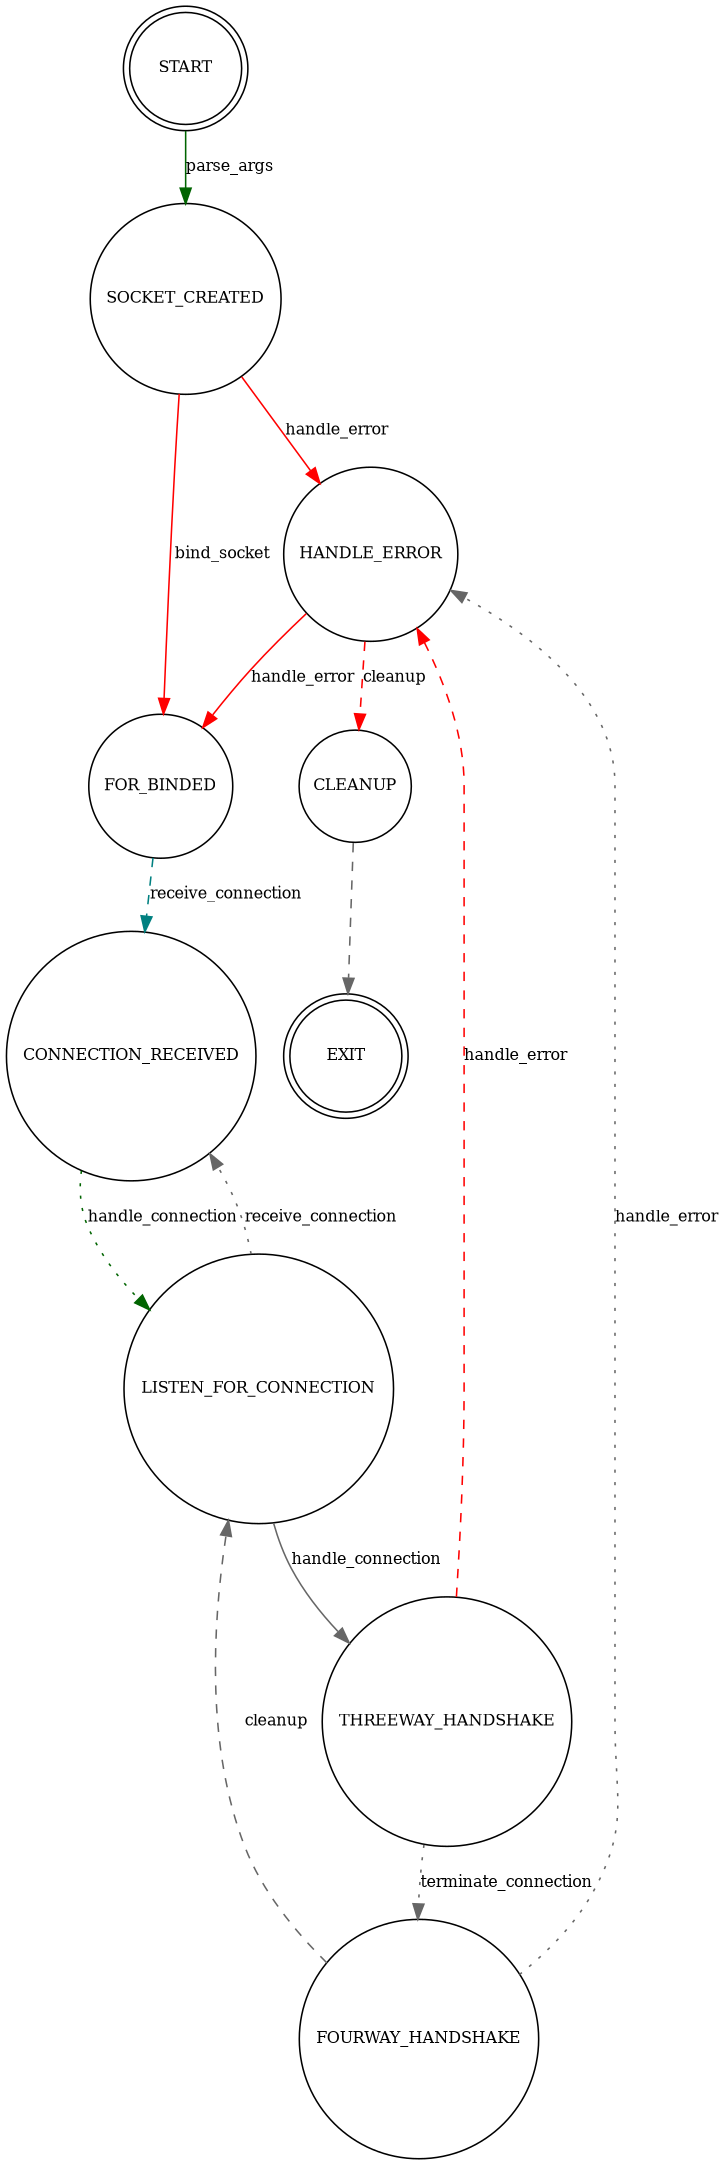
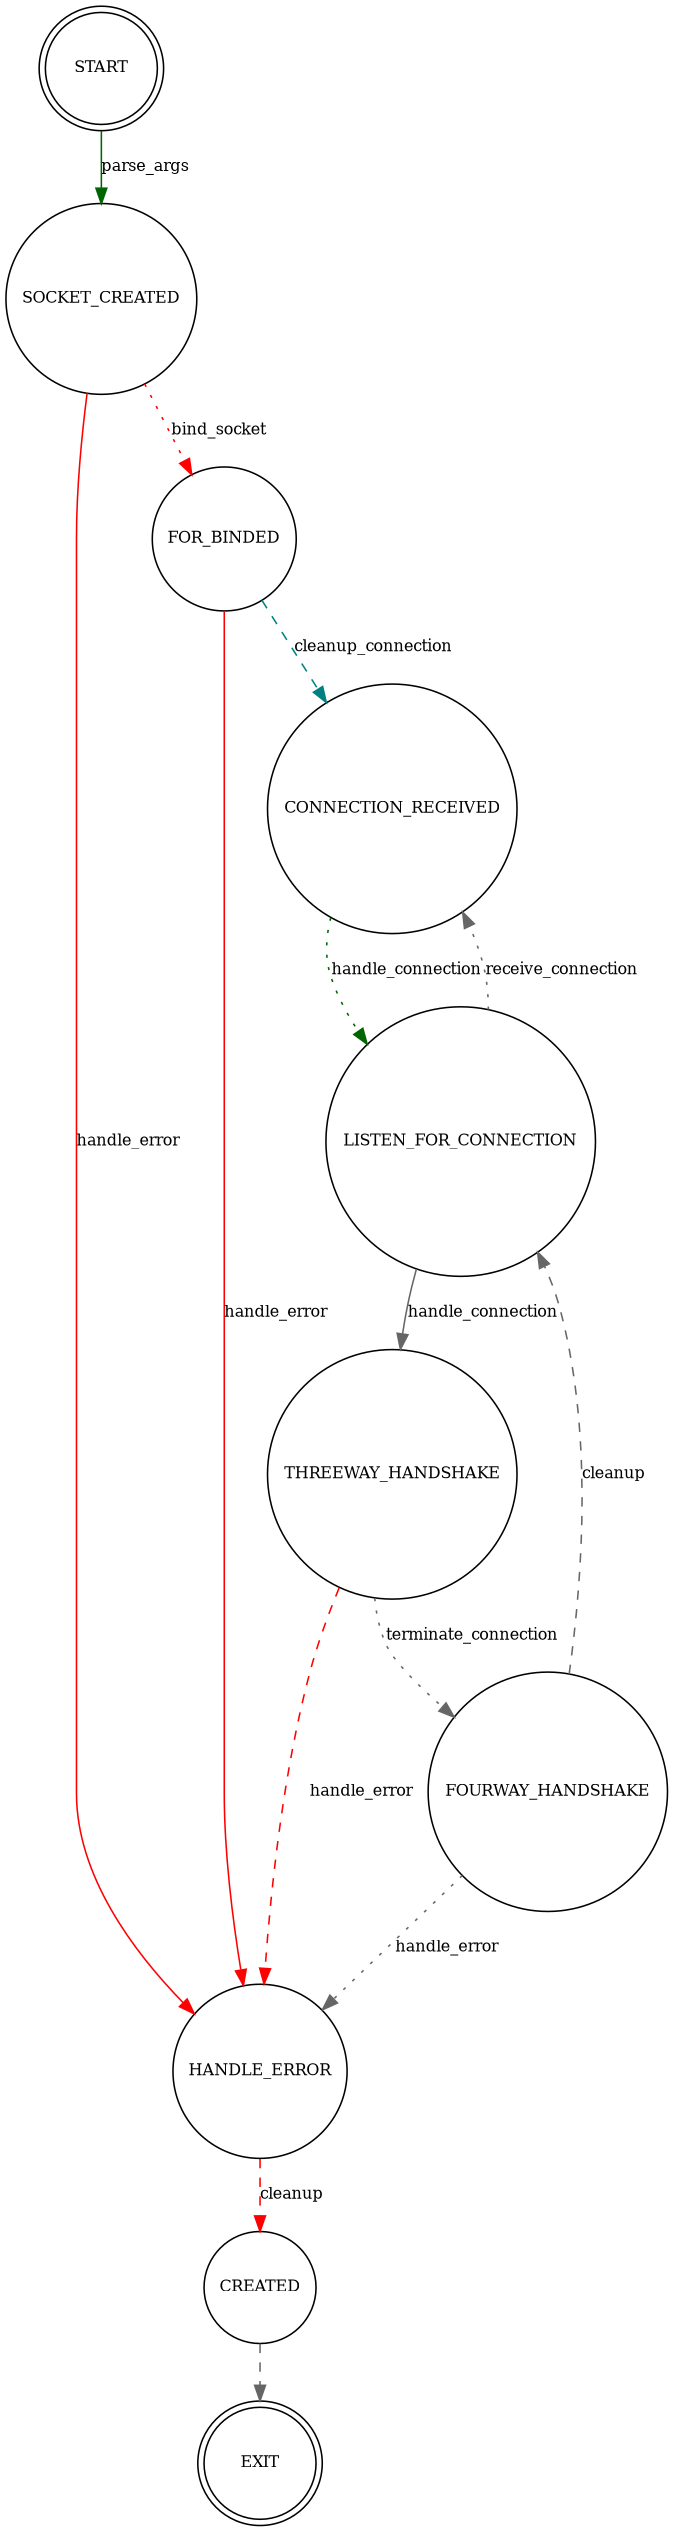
edge "SOCKET_CREATED" -> "FOR_BINDED": style solid -> dotted
edge "HANDLE_ERROR" -> "FOR_BINDED": reversed
node "CLEANUP": label "CLEANUP" -> "CREATED"
edge "FOR_BINDED" -> "CONNECTION_RECEIVED": label "receive_connection" -> "cleanup_connection"
